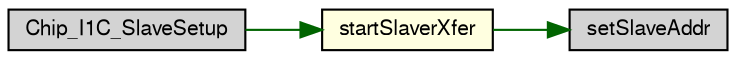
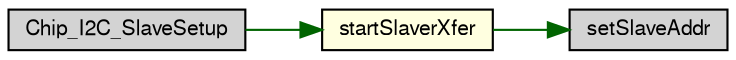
node "Chip_I1C_SlaveSetup": label "Chip_I1C_SlaveSetup" -> "Chip_I2C_SlaveSetup"
